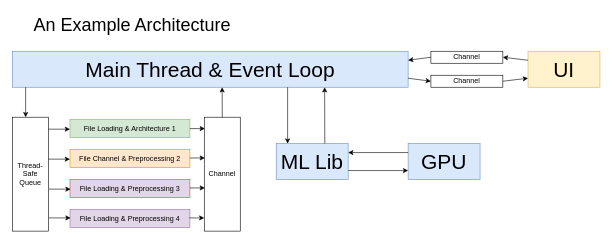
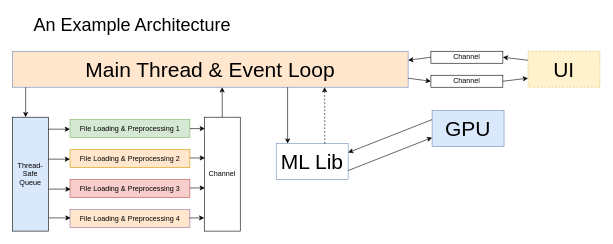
node "Main Thread & Event Loop": fillcolor #dae8fc -> #ffe6cc
node "UI": style solid -> dashed
edge "ML Lib" -> "Main Thread & Event Loop": style solid -> dashed
node "File Loading & Architecture 1": label "File Loading & Architecture 1" -> "File Loading & Preprocessing 1"
node "File Channel & Preprocessing 2": label "File Channel & Preprocessing 2" -> "File Loading & Preprocessing 2"
node "ML Lib": fillcolor #dae8fc -> #ffffff
node "GPU": moved (444, 162) -> (468, 129)
node "Thread-Safe Queue": fillcolor #ffffff -> #dae8fc
node "File Loading & Preprocessing 3": fillcolor #e1d5e7 -> #f8cecc
node "File Loading & Preprocessing 4": fillcolor #e1d5e7 -> #ffe6cc
